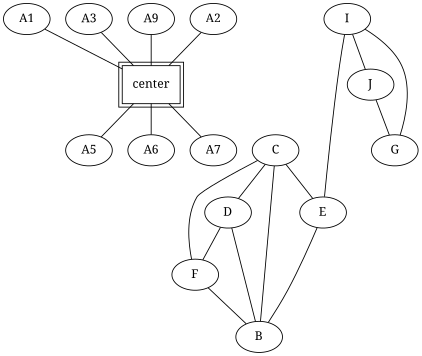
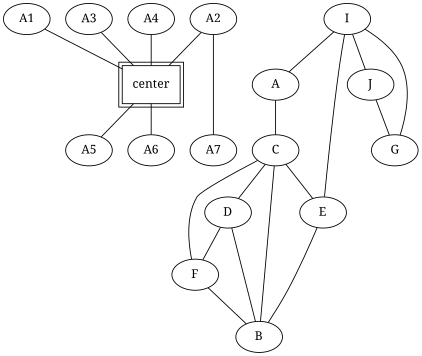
node "A9": label "A9" -> "A4"
node "A": added
edge "center" -- "A7": now "A2" -- "A7"
